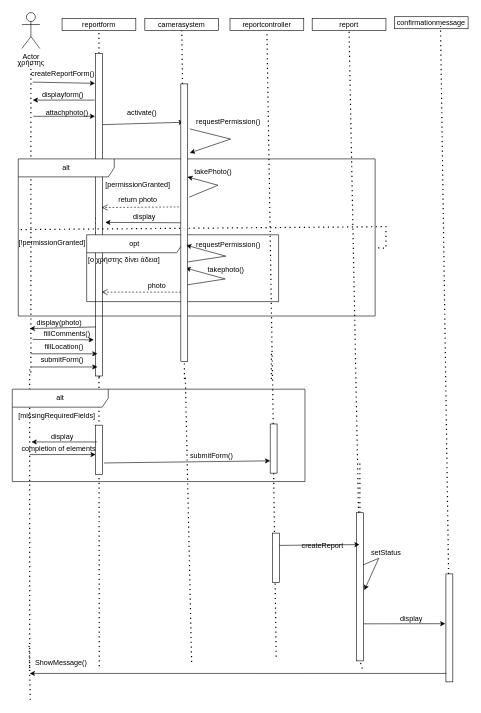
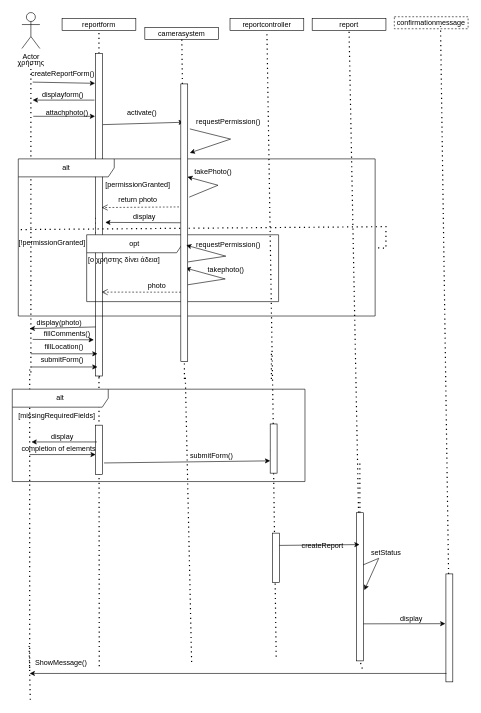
node "confirmationmessage": style solid -> dashed
node "camerasystem": moved (182, 24) -> (182, 33)
